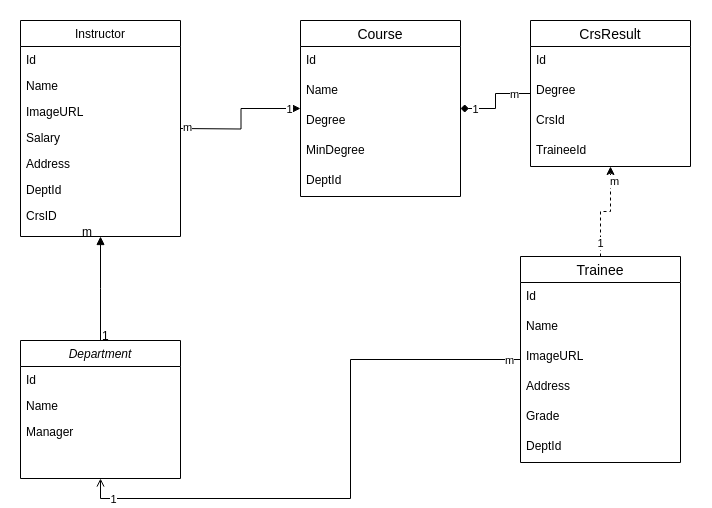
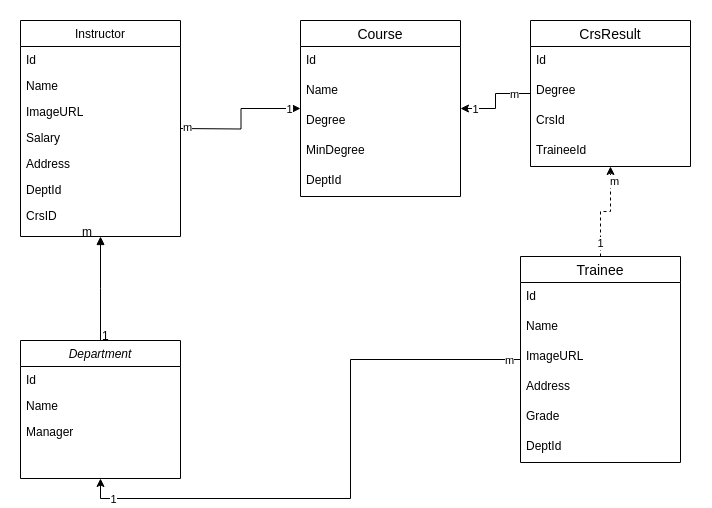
edge "CrsResult" -> "Course": arrowhead diamond -> classic
edge "Trainee" -> "Department": arrowhead open -> classic
